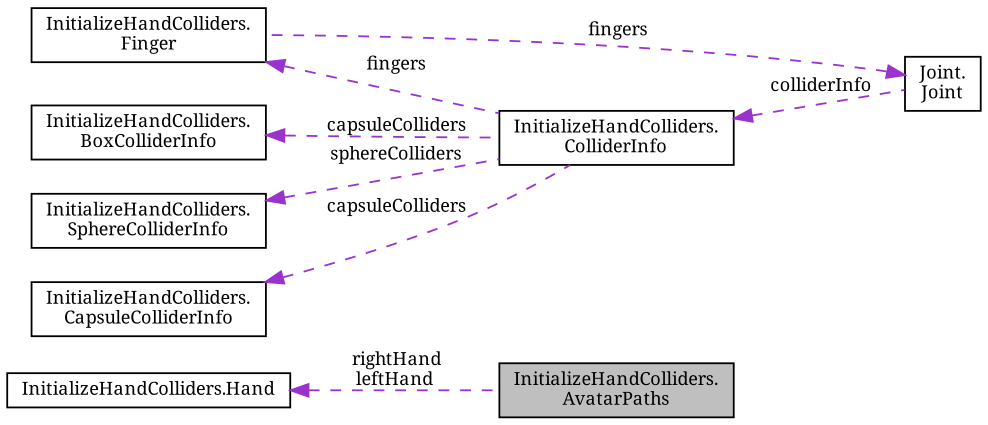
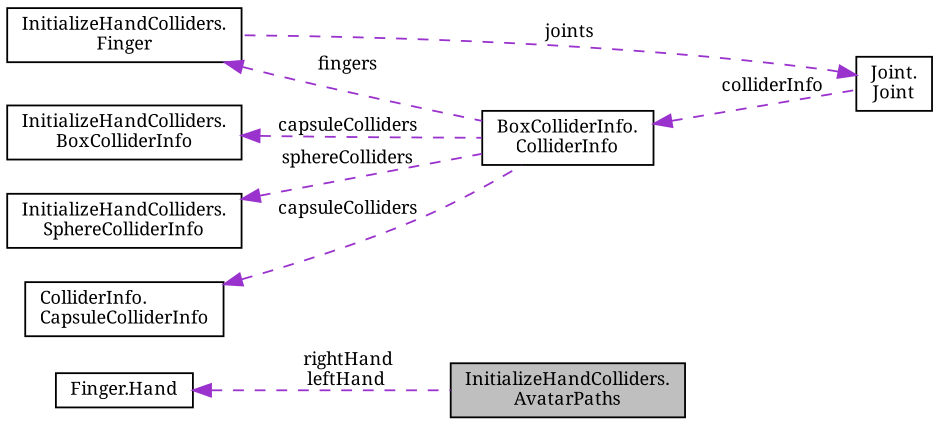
edge "InitializeHandColliders. Finger" -> "Joint. Joint": label " fingers" -> " joints"
node "InitializeHandColliders. ColliderInfo": label "InitializeHandColliders. ColliderInfo" -> "BoxColliderInfo. ColliderInfo"
node "InitializeHandColliders. CapsuleColliderInfo": label "InitializeHandColliders. CapsuleColliderInfo" -> "ColliderInfo. CapsuleColliderInfo"
node "InitializeHandColliders.Hand": label "InitializeHandColliders.Hand" -> "Finger.Hand"
